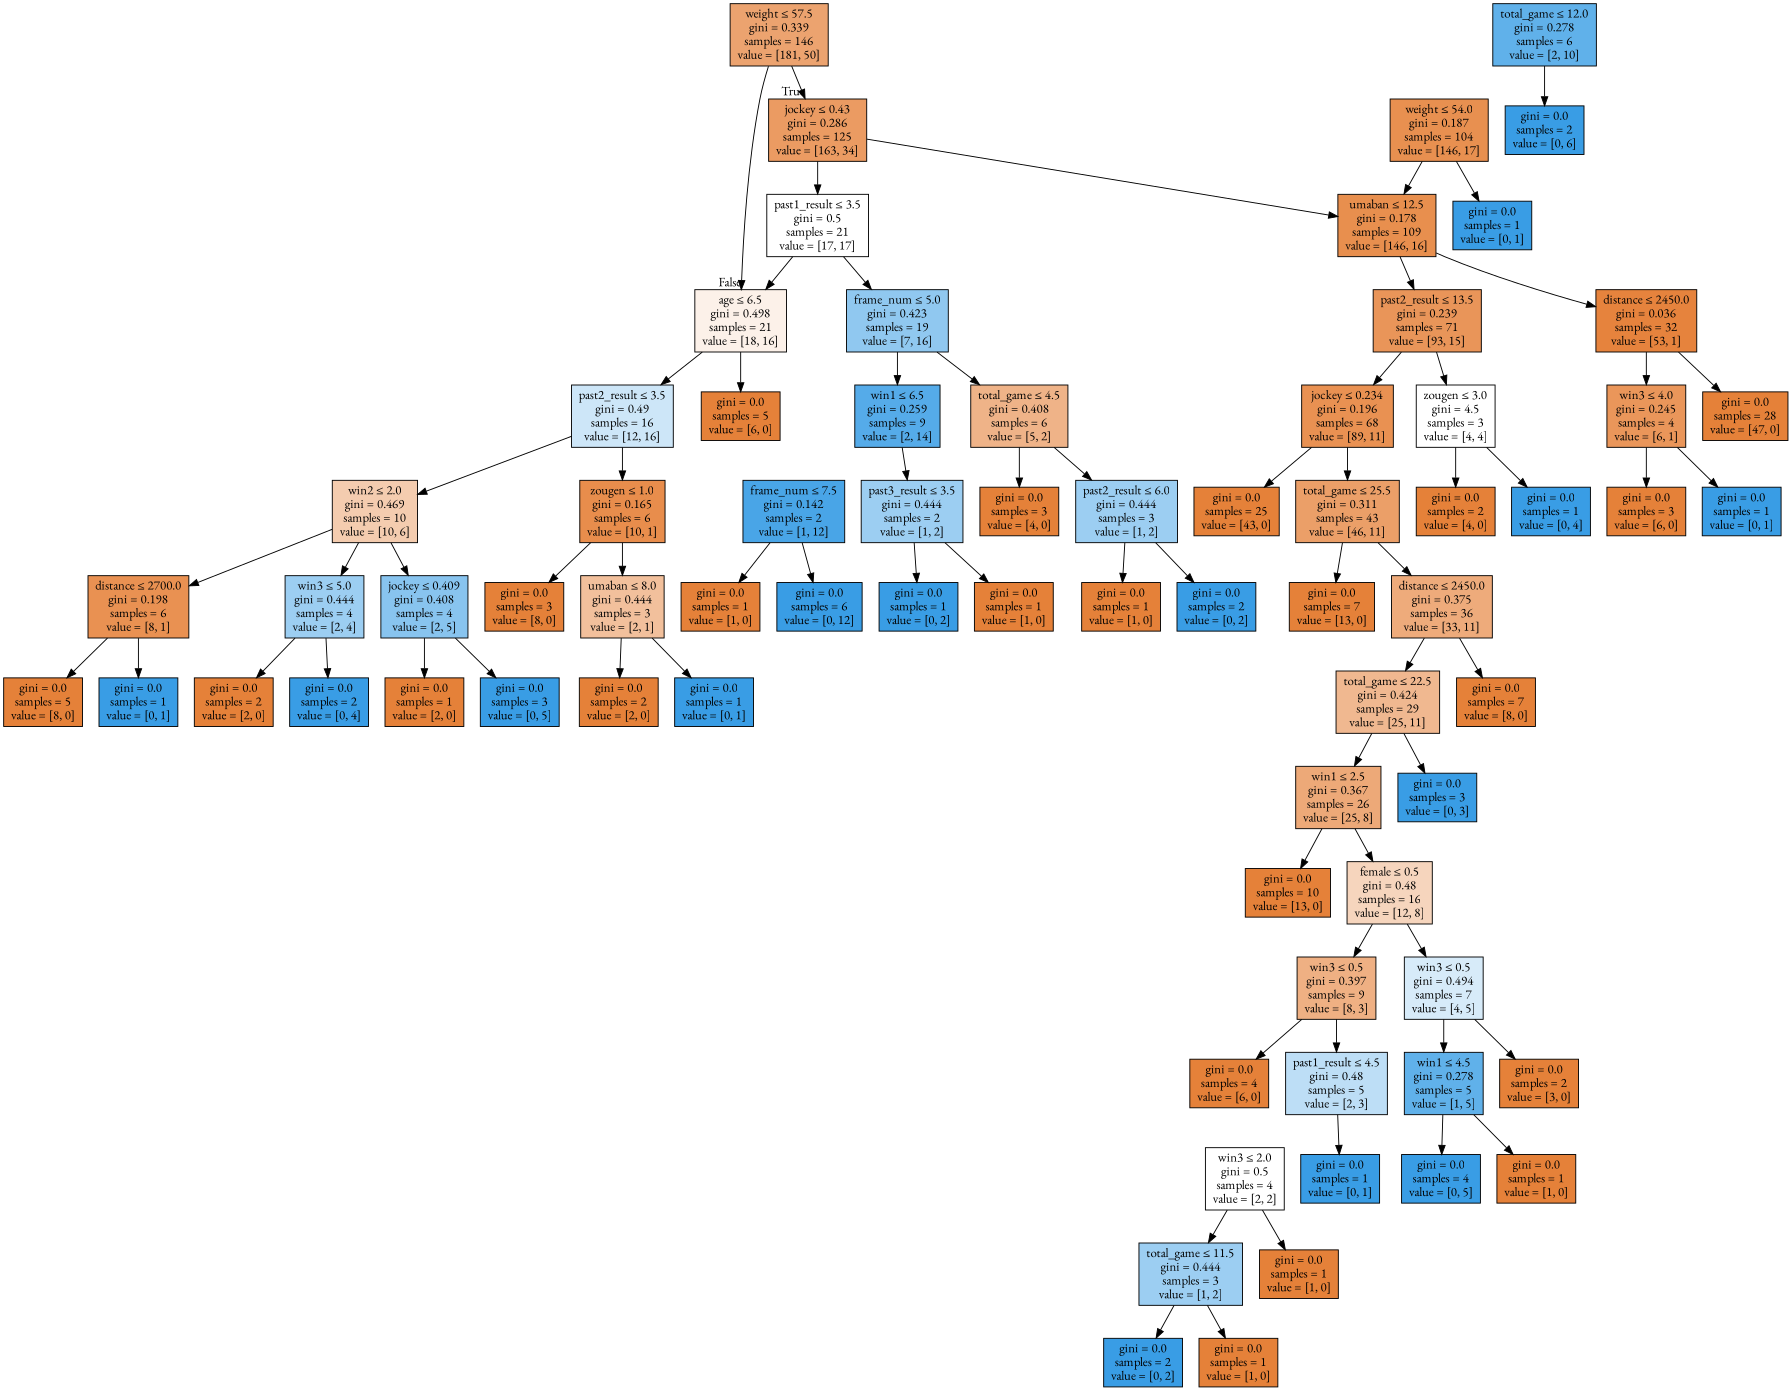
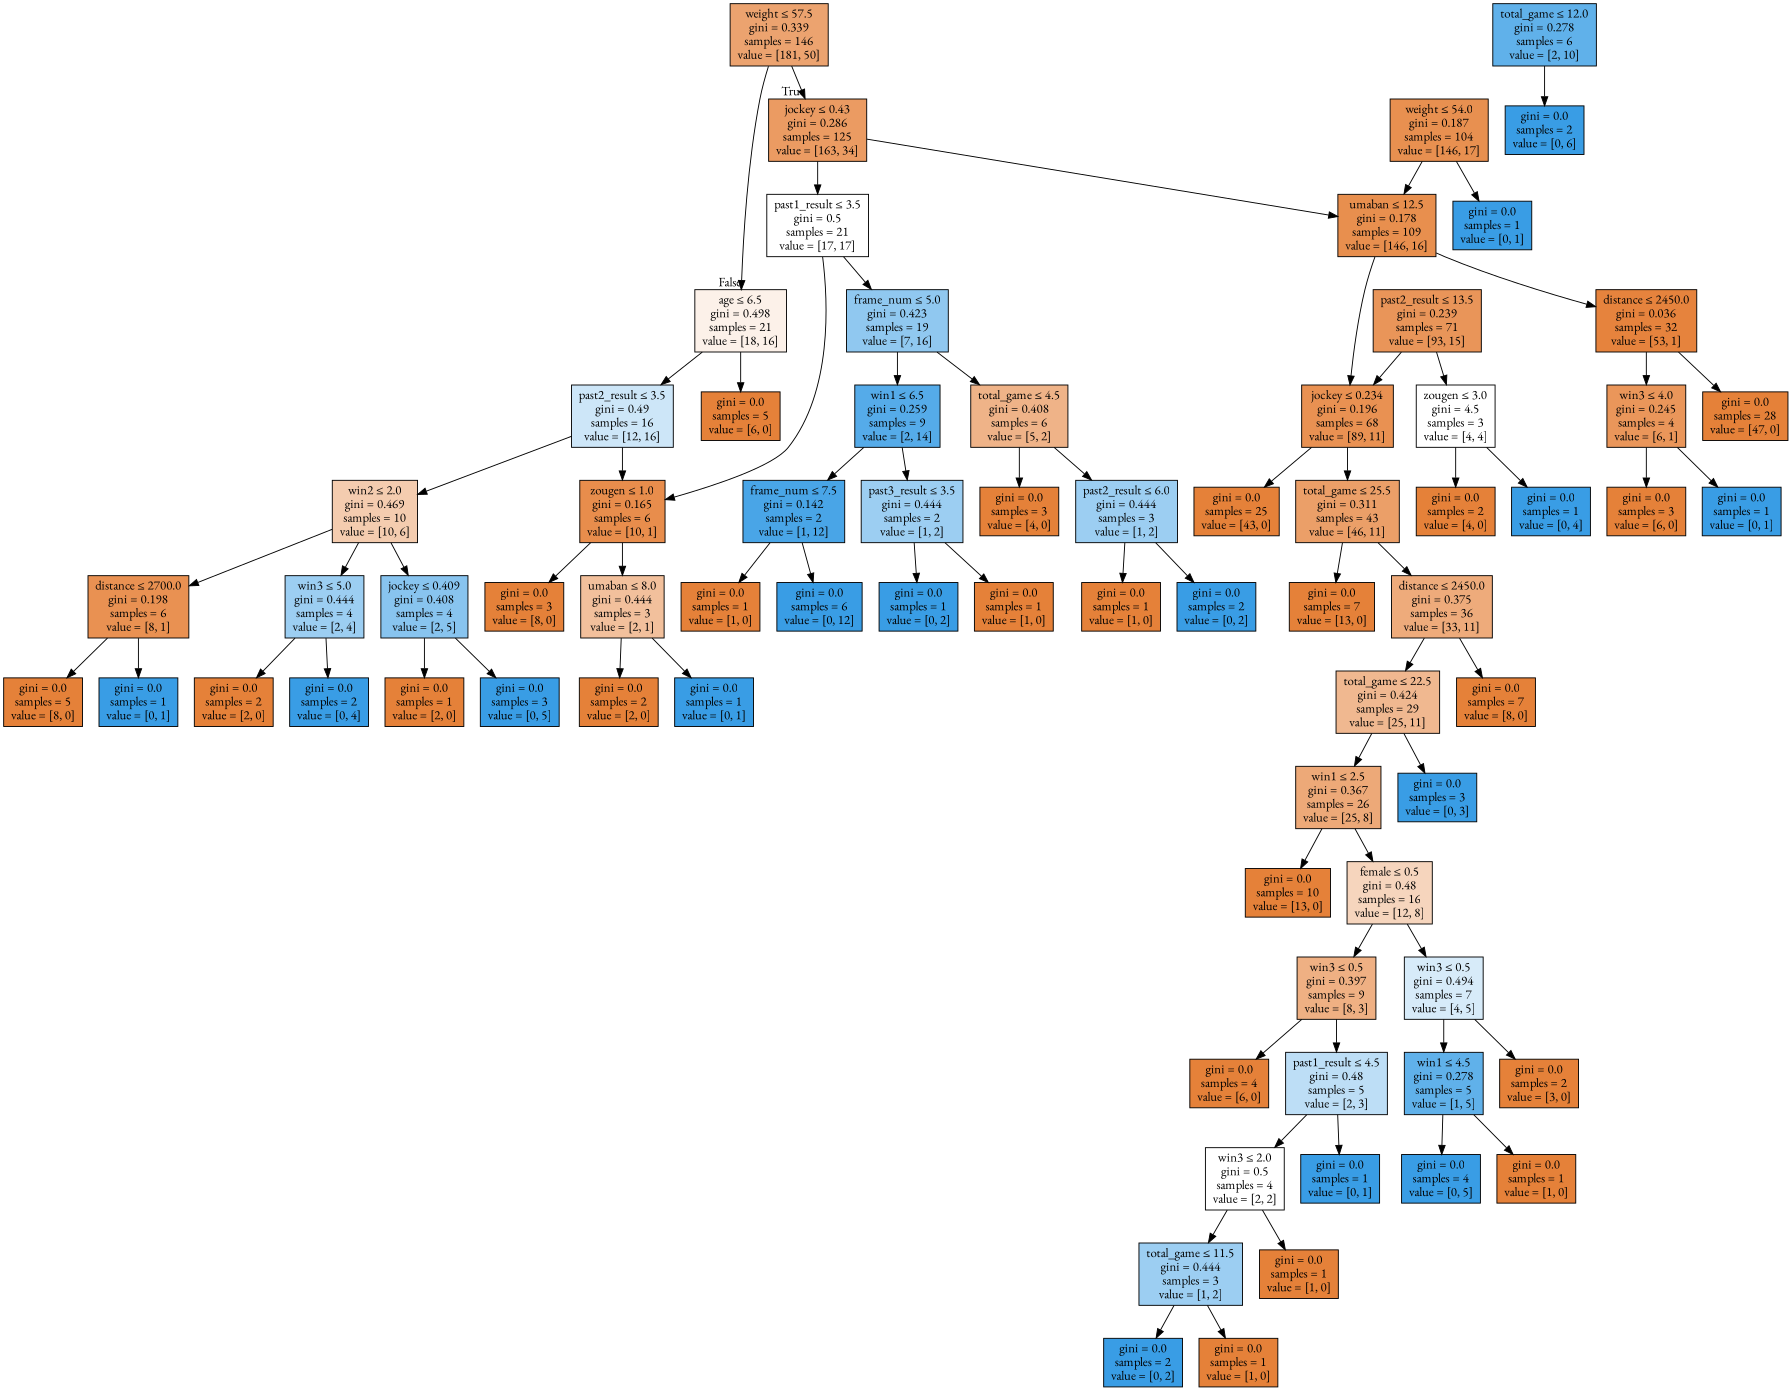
edge "past1_result ≤ 3.5" -> "age ≤ 6.5": now "past1_result ≤ 3.5" -> "zougen ≤ 1.0"
edge "umaban ≤ 12.5" -> "past2_result ≤ 13.5": now "umaban ≤ 12.5" -> "jockey ≤ 0.234"
edge "win1 ≤ 6.5" -> "frame_num ≤ 7.5": added
edge "past1_result ≤ 4.5" -> "win3 ≤ 2.0": added
